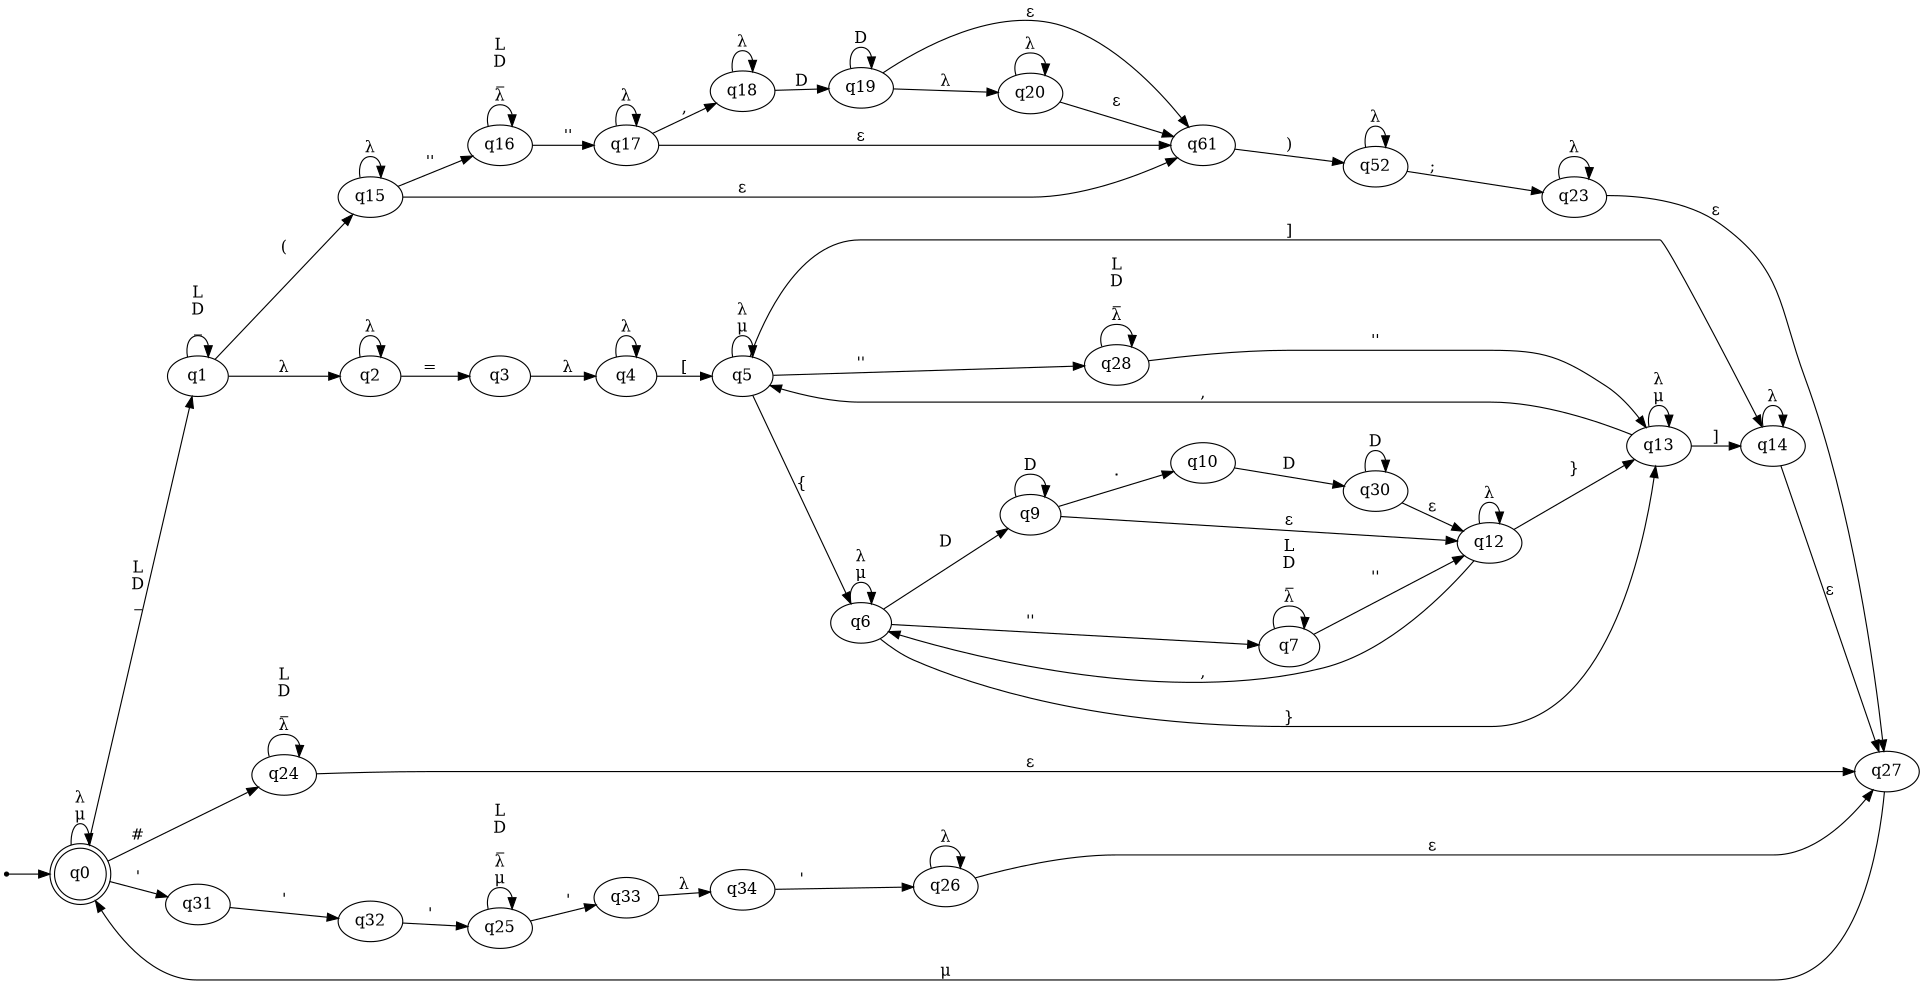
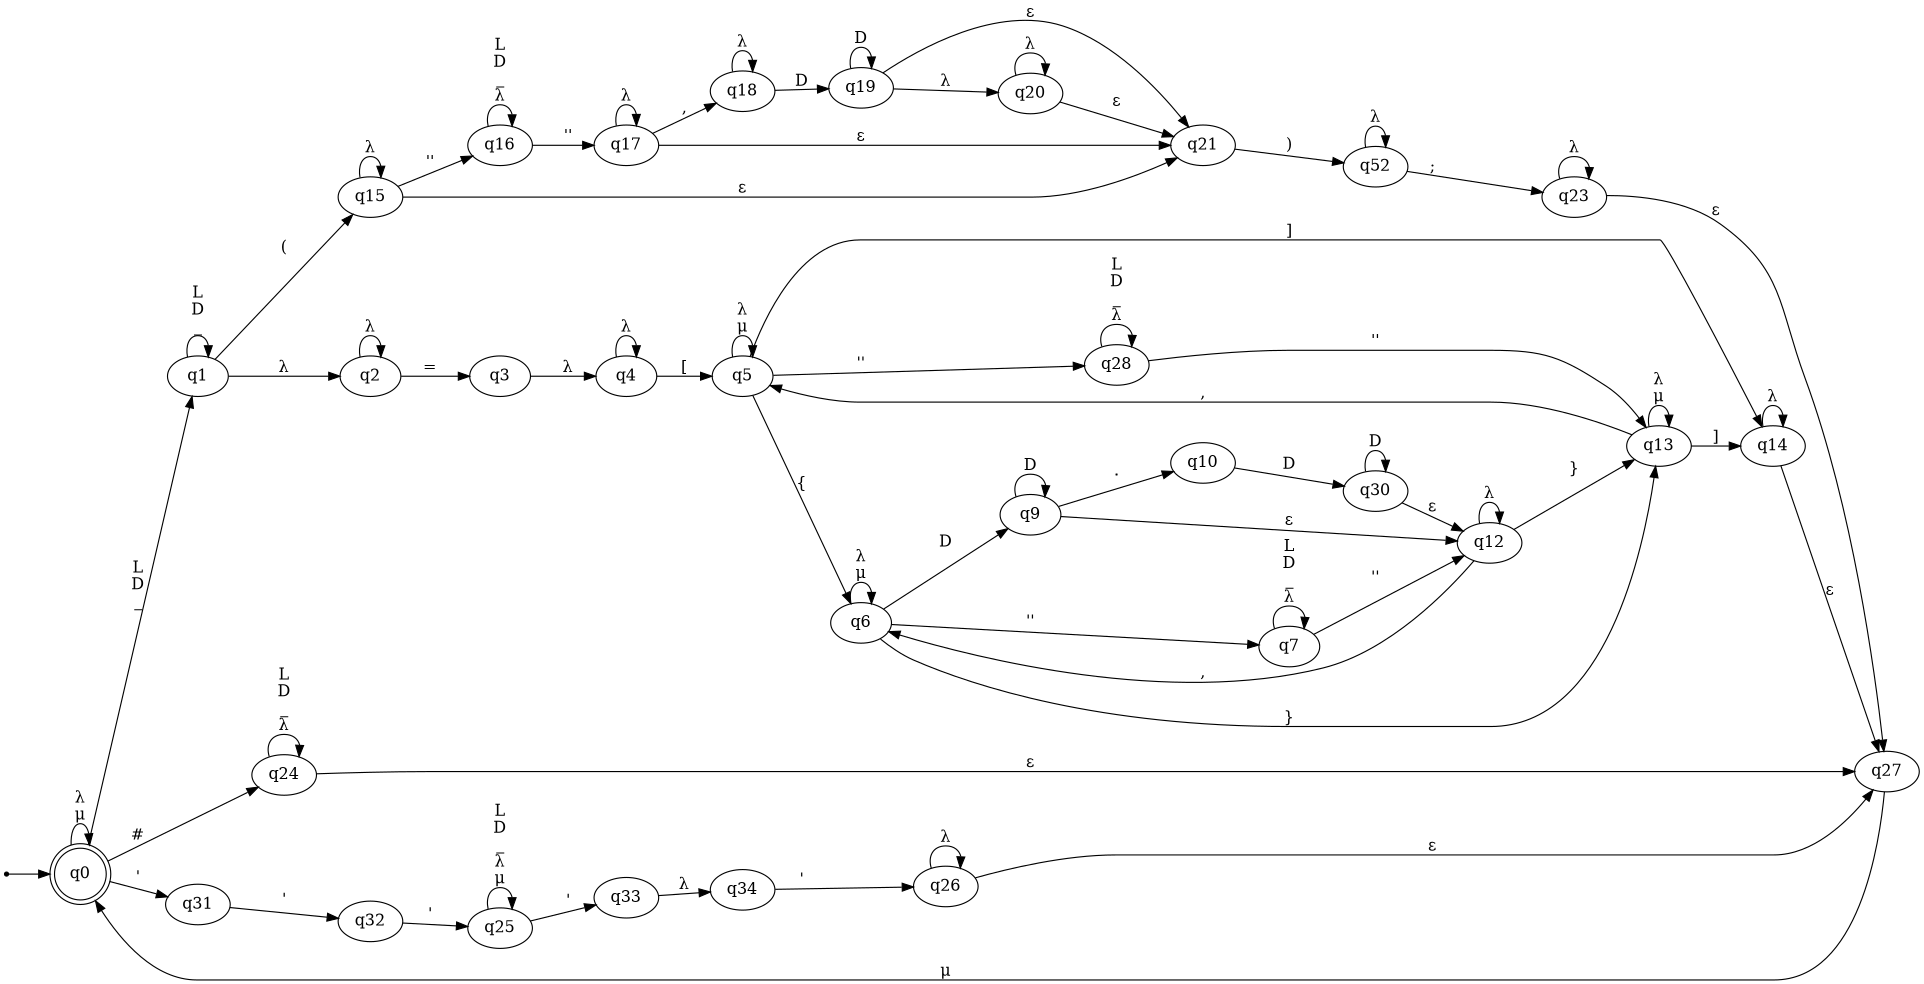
node "q61": label "q61" -> "q21"
